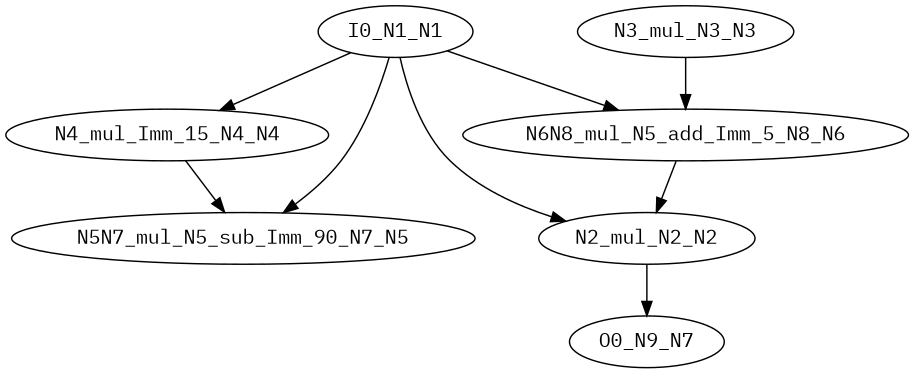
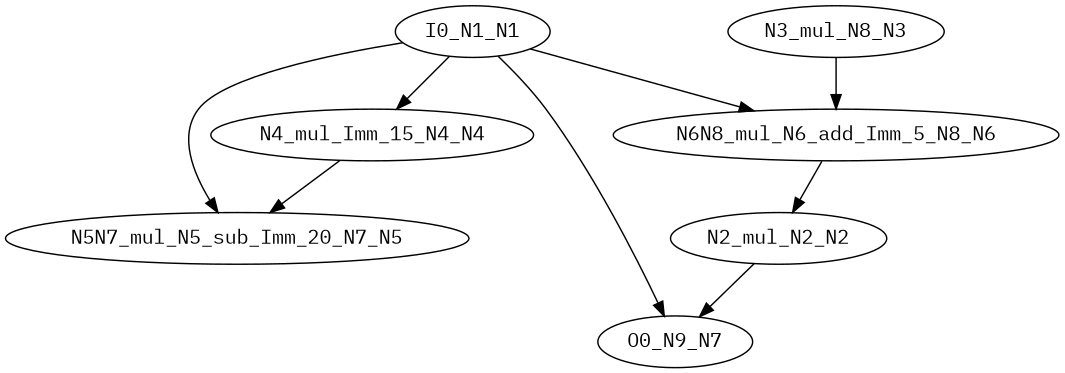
node "N3_mul_N3_N3": label "N3_mul_N3_N3" -> "N3_mul_N8_N3"
node "N6N8_mul_N5_add_Imm_5_N8_N6": label "N6N8_mul_N5_add_Imm_5_N8_N6" -> "N6N8_mul_N6_add_Imm_5_N8_N6"
edge "I0_N1_N1" -> "N2_mul_N2_N2": now "I0_N1_N1" -> "O0_N9_N7"
node "N5N7_mul_N5_sub_Imm_90_N7_N5": label "N5N7_mul_N5_sub_Imm_90_N7_N5" -> "N5N7_mul_N5_sub_Imm_20_N7_N5"
